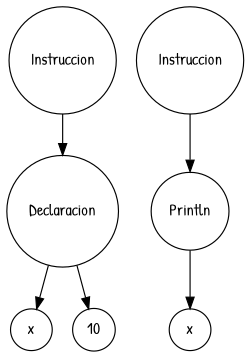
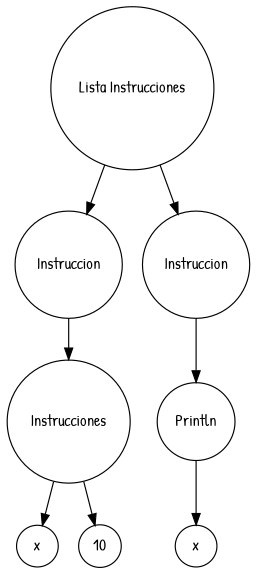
node "Lista Instrucciones": added
node "Declaracion": label "Declaracion" -> "Instrucciones"
